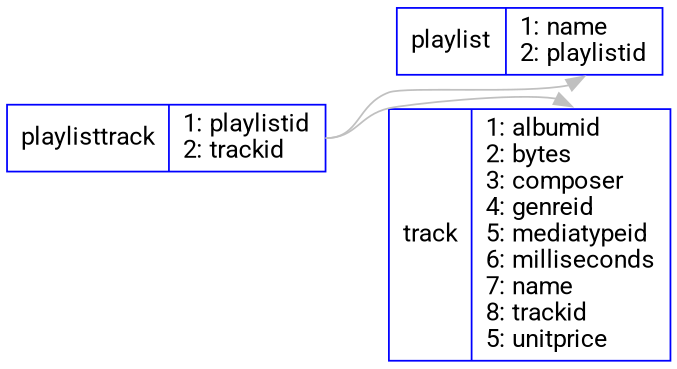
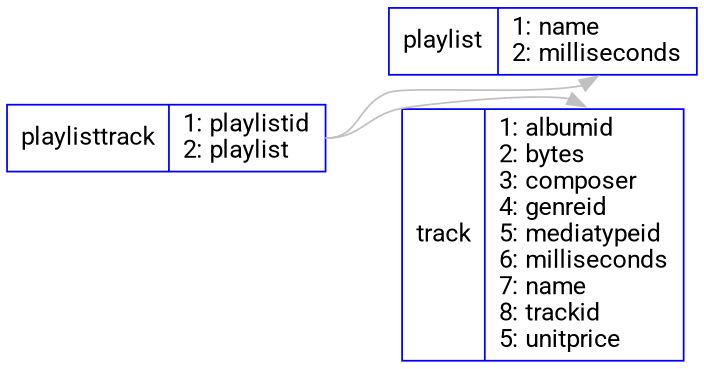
node "playlist": text "2: playlistid" -> "2: milliseconds"
node "playlisttrack": text "2: trackid" -> "2: playlist"
